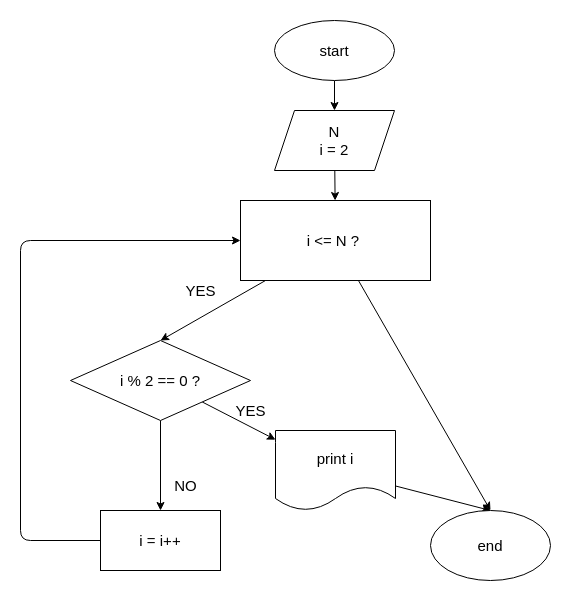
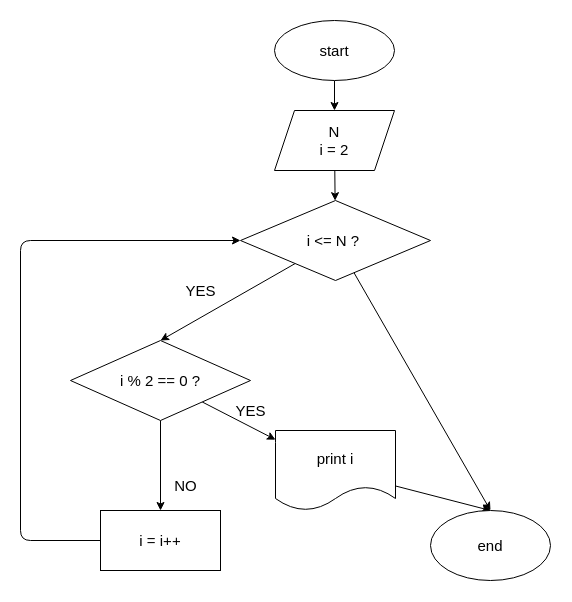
node "i <= N ?": shape rectangle -> diamond
